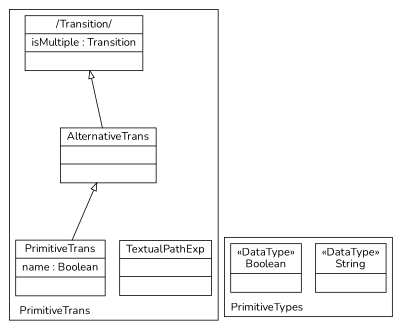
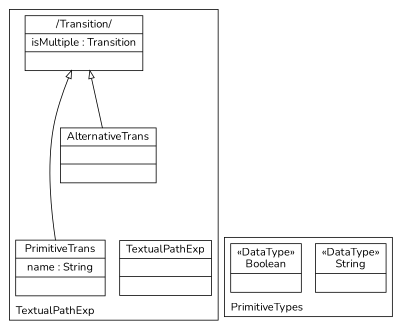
edge "PrimitiveTrans" -> "AlternativeTrans": now "PrimitiveTrans" -> "/Transition/"
node "PrimitiveTrans": text "name : Boolean" -> "name : String"
cluster "PrimitiveTrans": label "PrimitiveTrans" -> "TextualPathExp"
